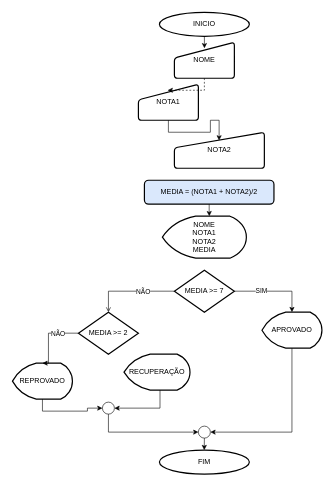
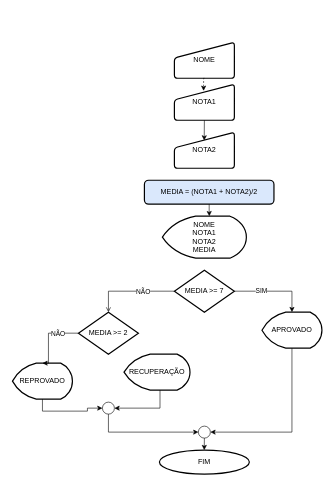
node "INICIO": removed
edge "INICIO" -> "NOME": removed
node "NOTA1": moved (168, 102) -> (204, 102)
node "NOTA2": size 90x36 -> 60x36
